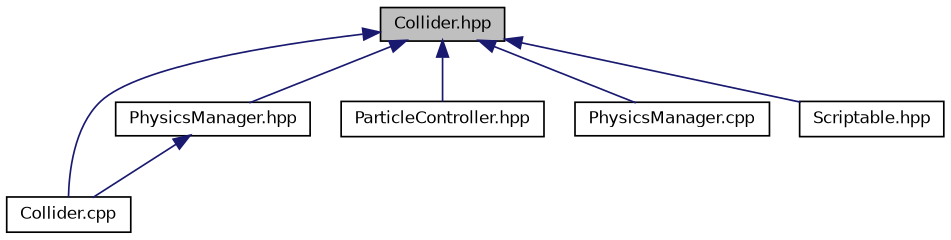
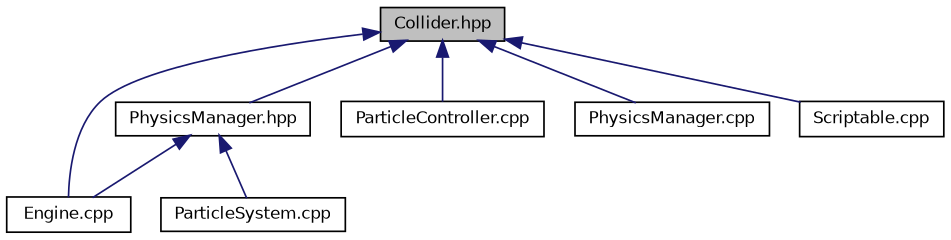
node "ParticleController.hpp": label "ParticleController.hpp" -> "ParticleController.cpp"
node "Scriptable.hpp": label "Scriptable.hpp" -> "Scriptable.cpp"
node "Collider.cpp": label "Collider.cpp" -> "Engine.cpp"
node "ParticleSystem.cpp": added
